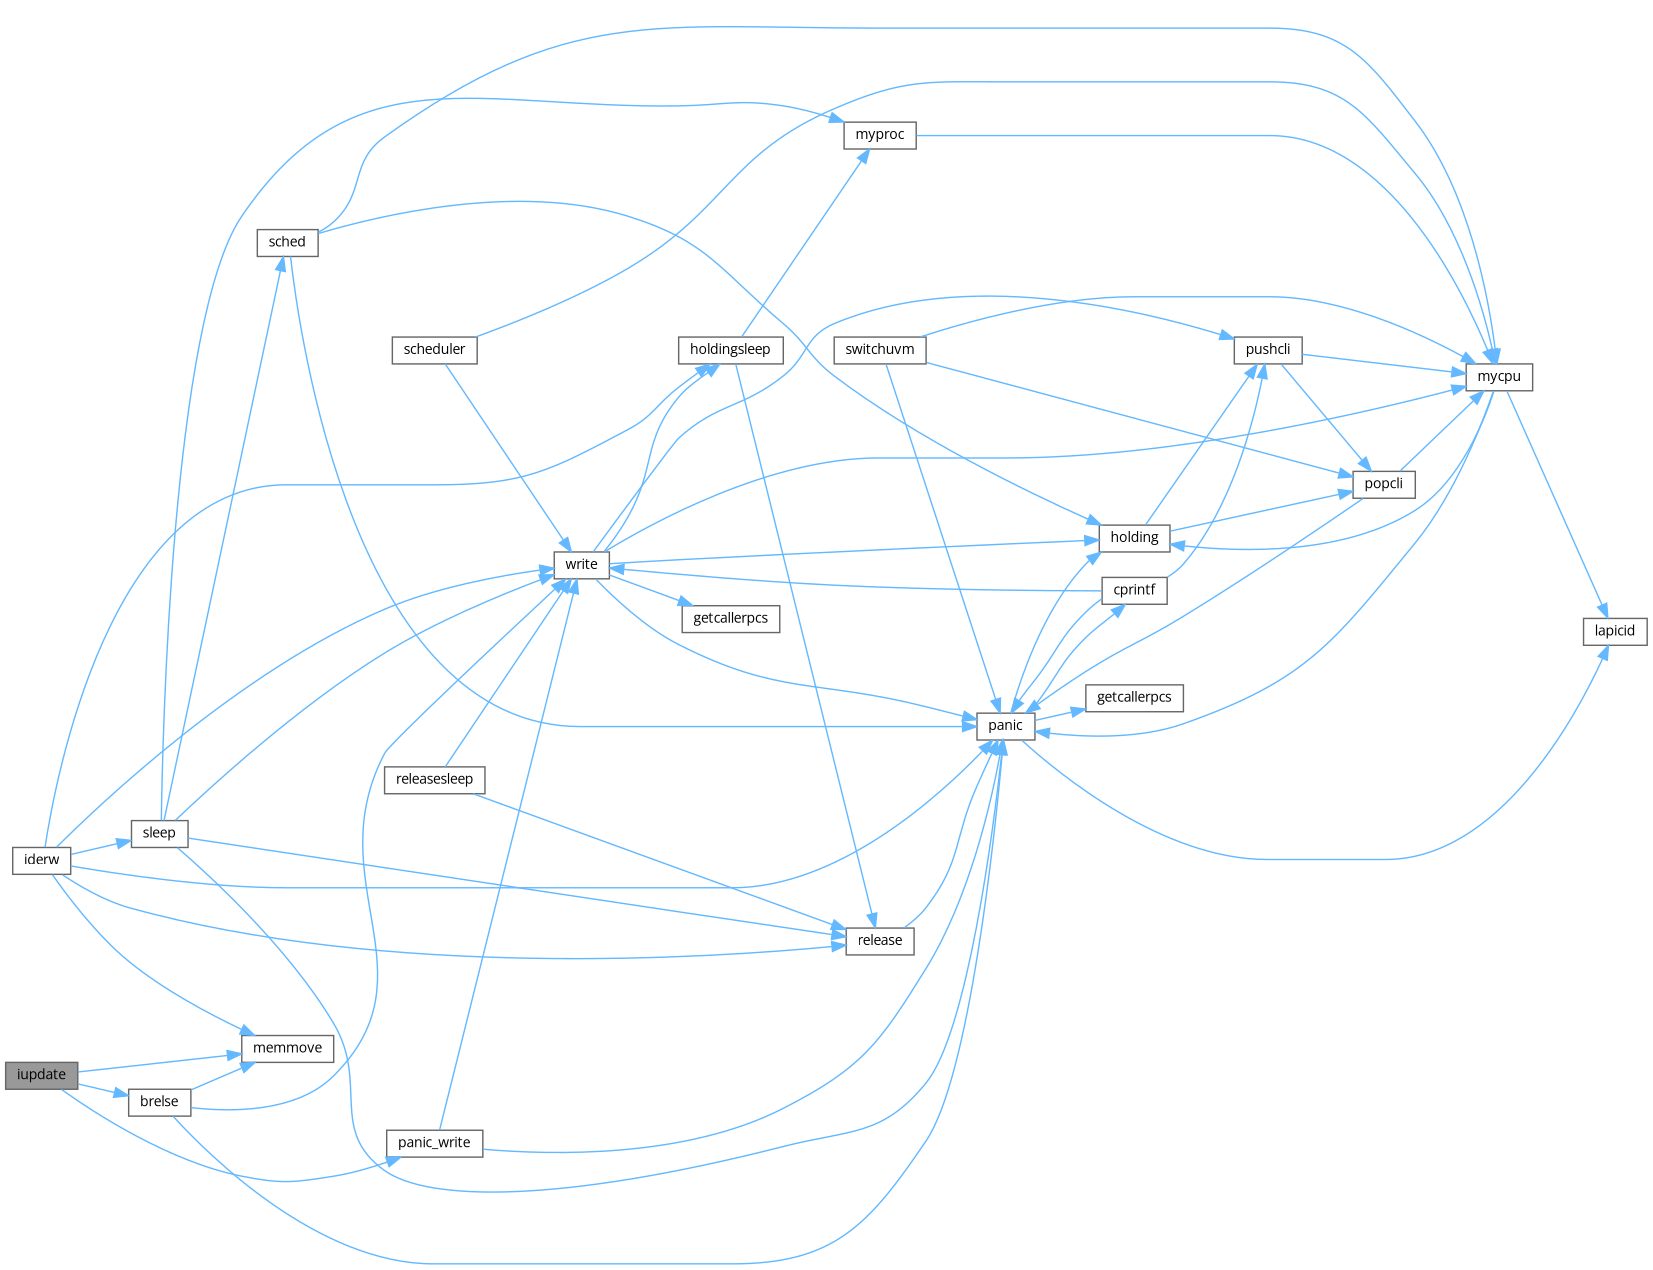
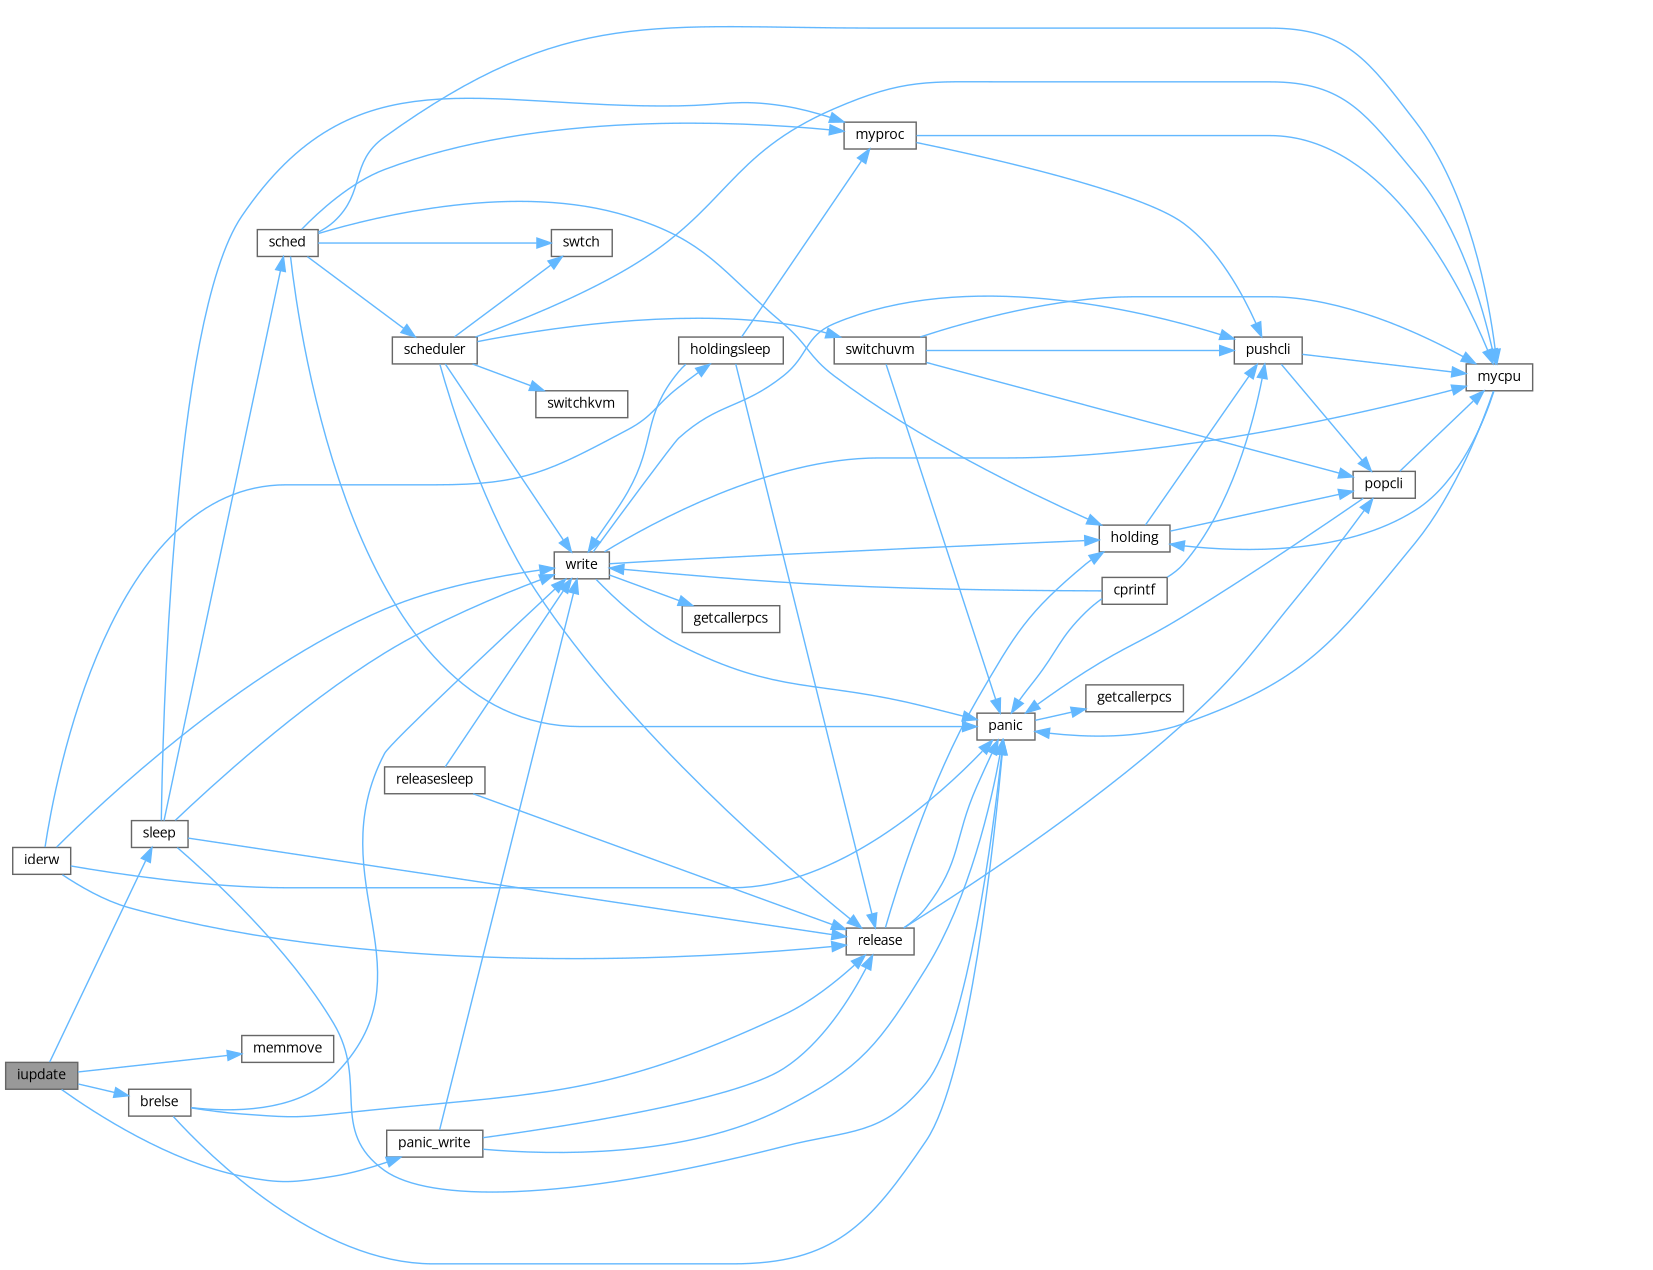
edge "sched" -> "myproc": added
edge "myproc" -> "pushcli": added
node "swtch": added
edge "sched" -> "scheduler": added
edge "scheduler" -> "switchuvm": added
edge "switchuvm" -> "pushcli": added
node "switchkvm": added
edge "write" -> "holdingsleep": reversed
edge "panic" -> "holding": now "release" -> "holding"
node "lapicid": removed
edge "panic" -> "cprintf": removed
edge "scheduler" -> "release": added
edge "release" -> "popcli": added
edge "iderw" -> "sleep": now "iupdate" -> "sleep"
edge "iderw" -> "memmove": removed
edge "brelse" -> "memmove": now "brelse" -> "release"
edge "panic_write" -> "release": added
